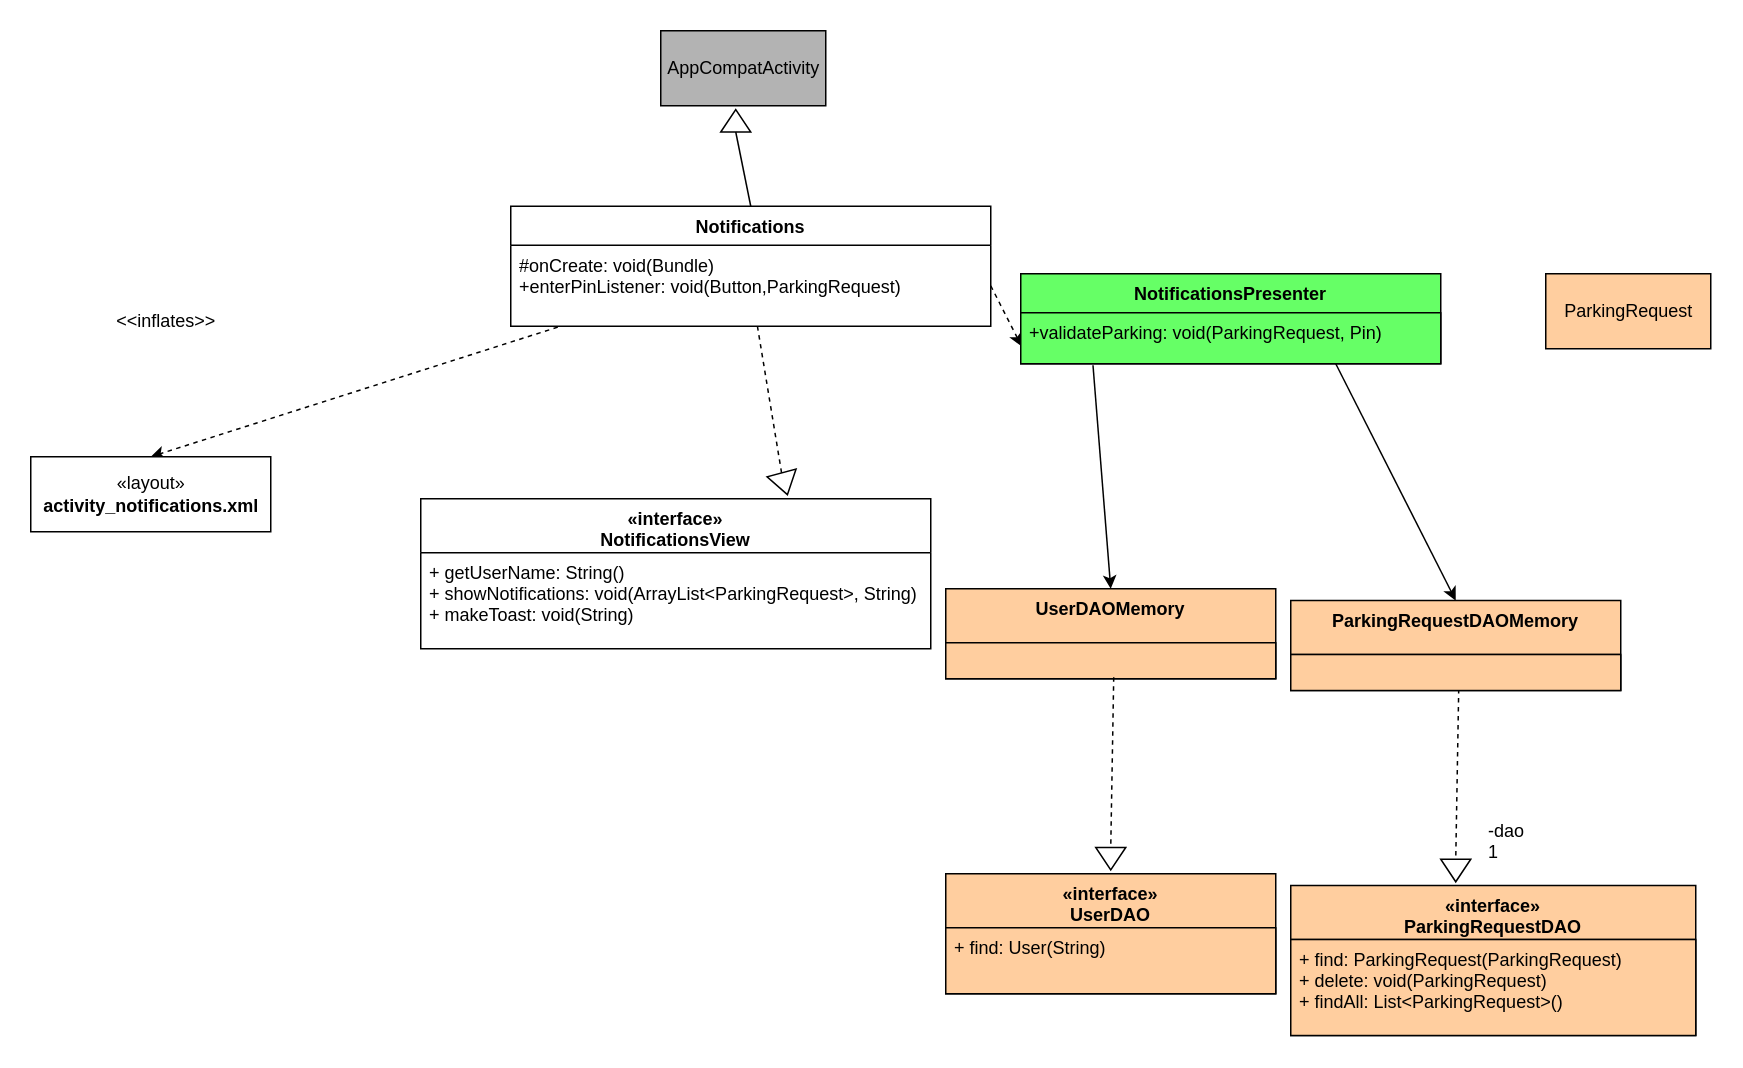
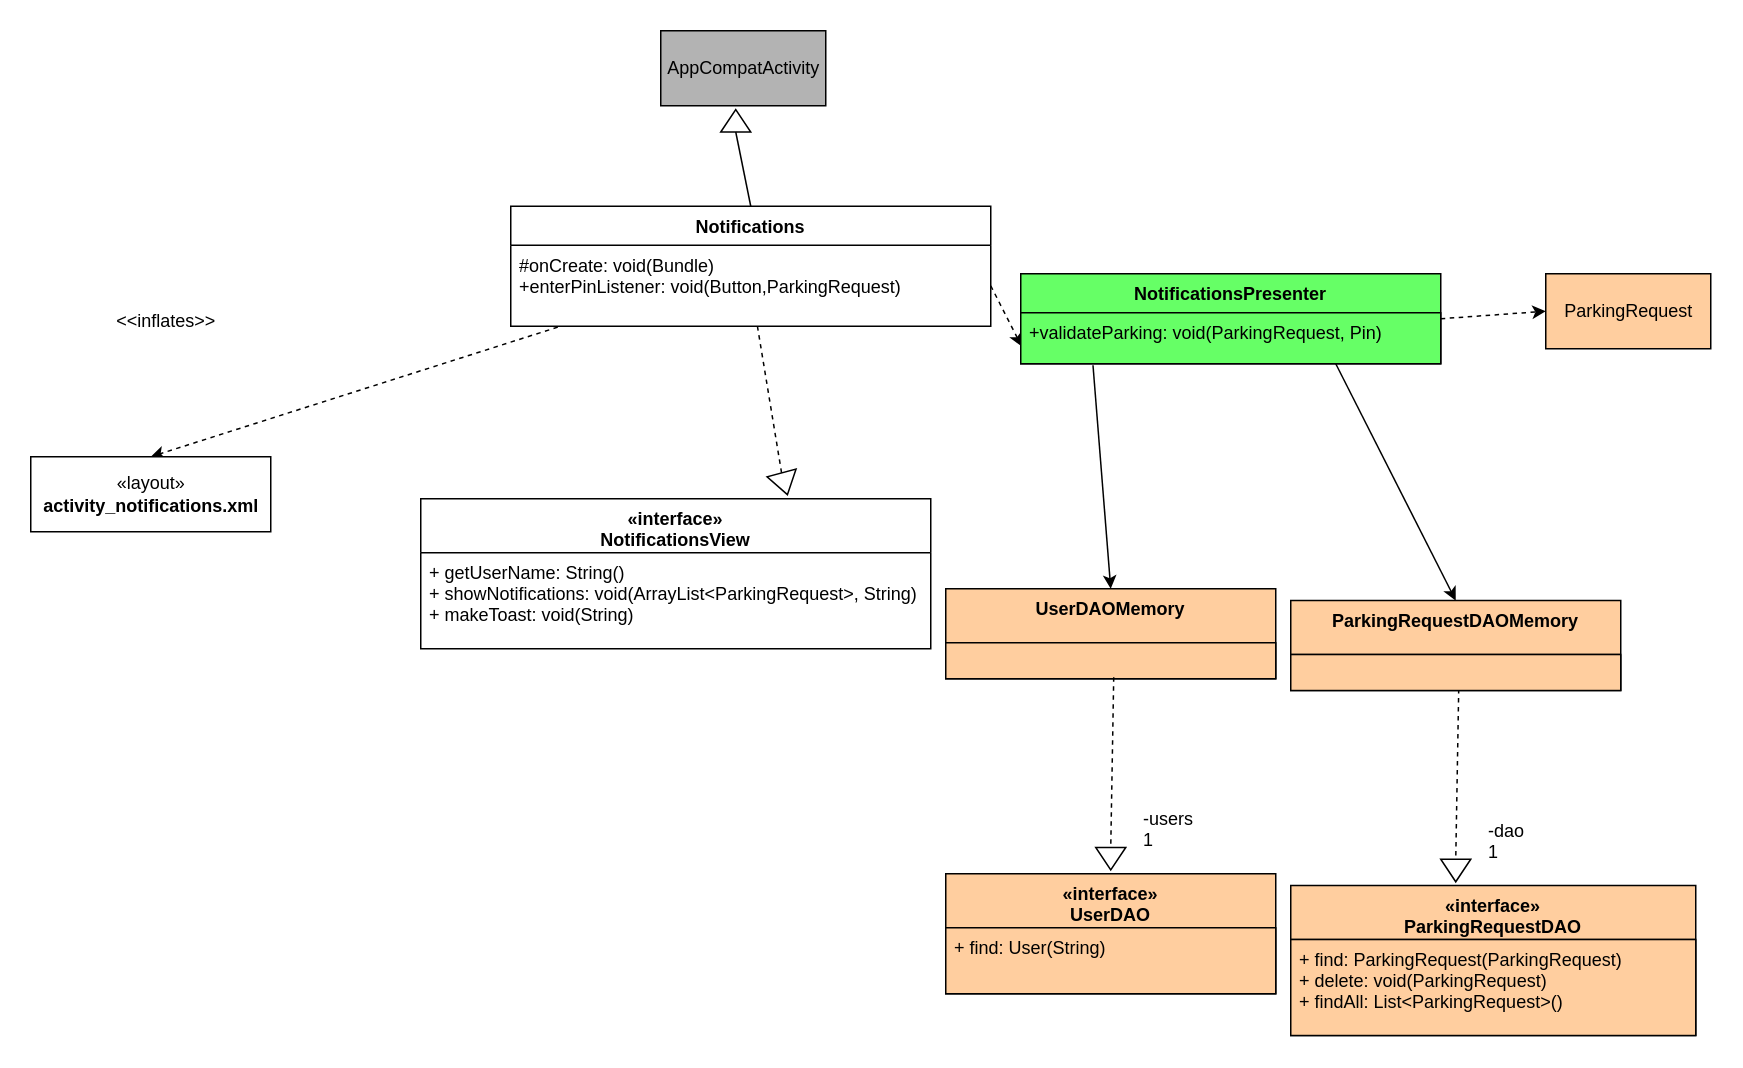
edge "NotificationsPresenter" -> "ParkingRequest": added
node "-users 1": added
